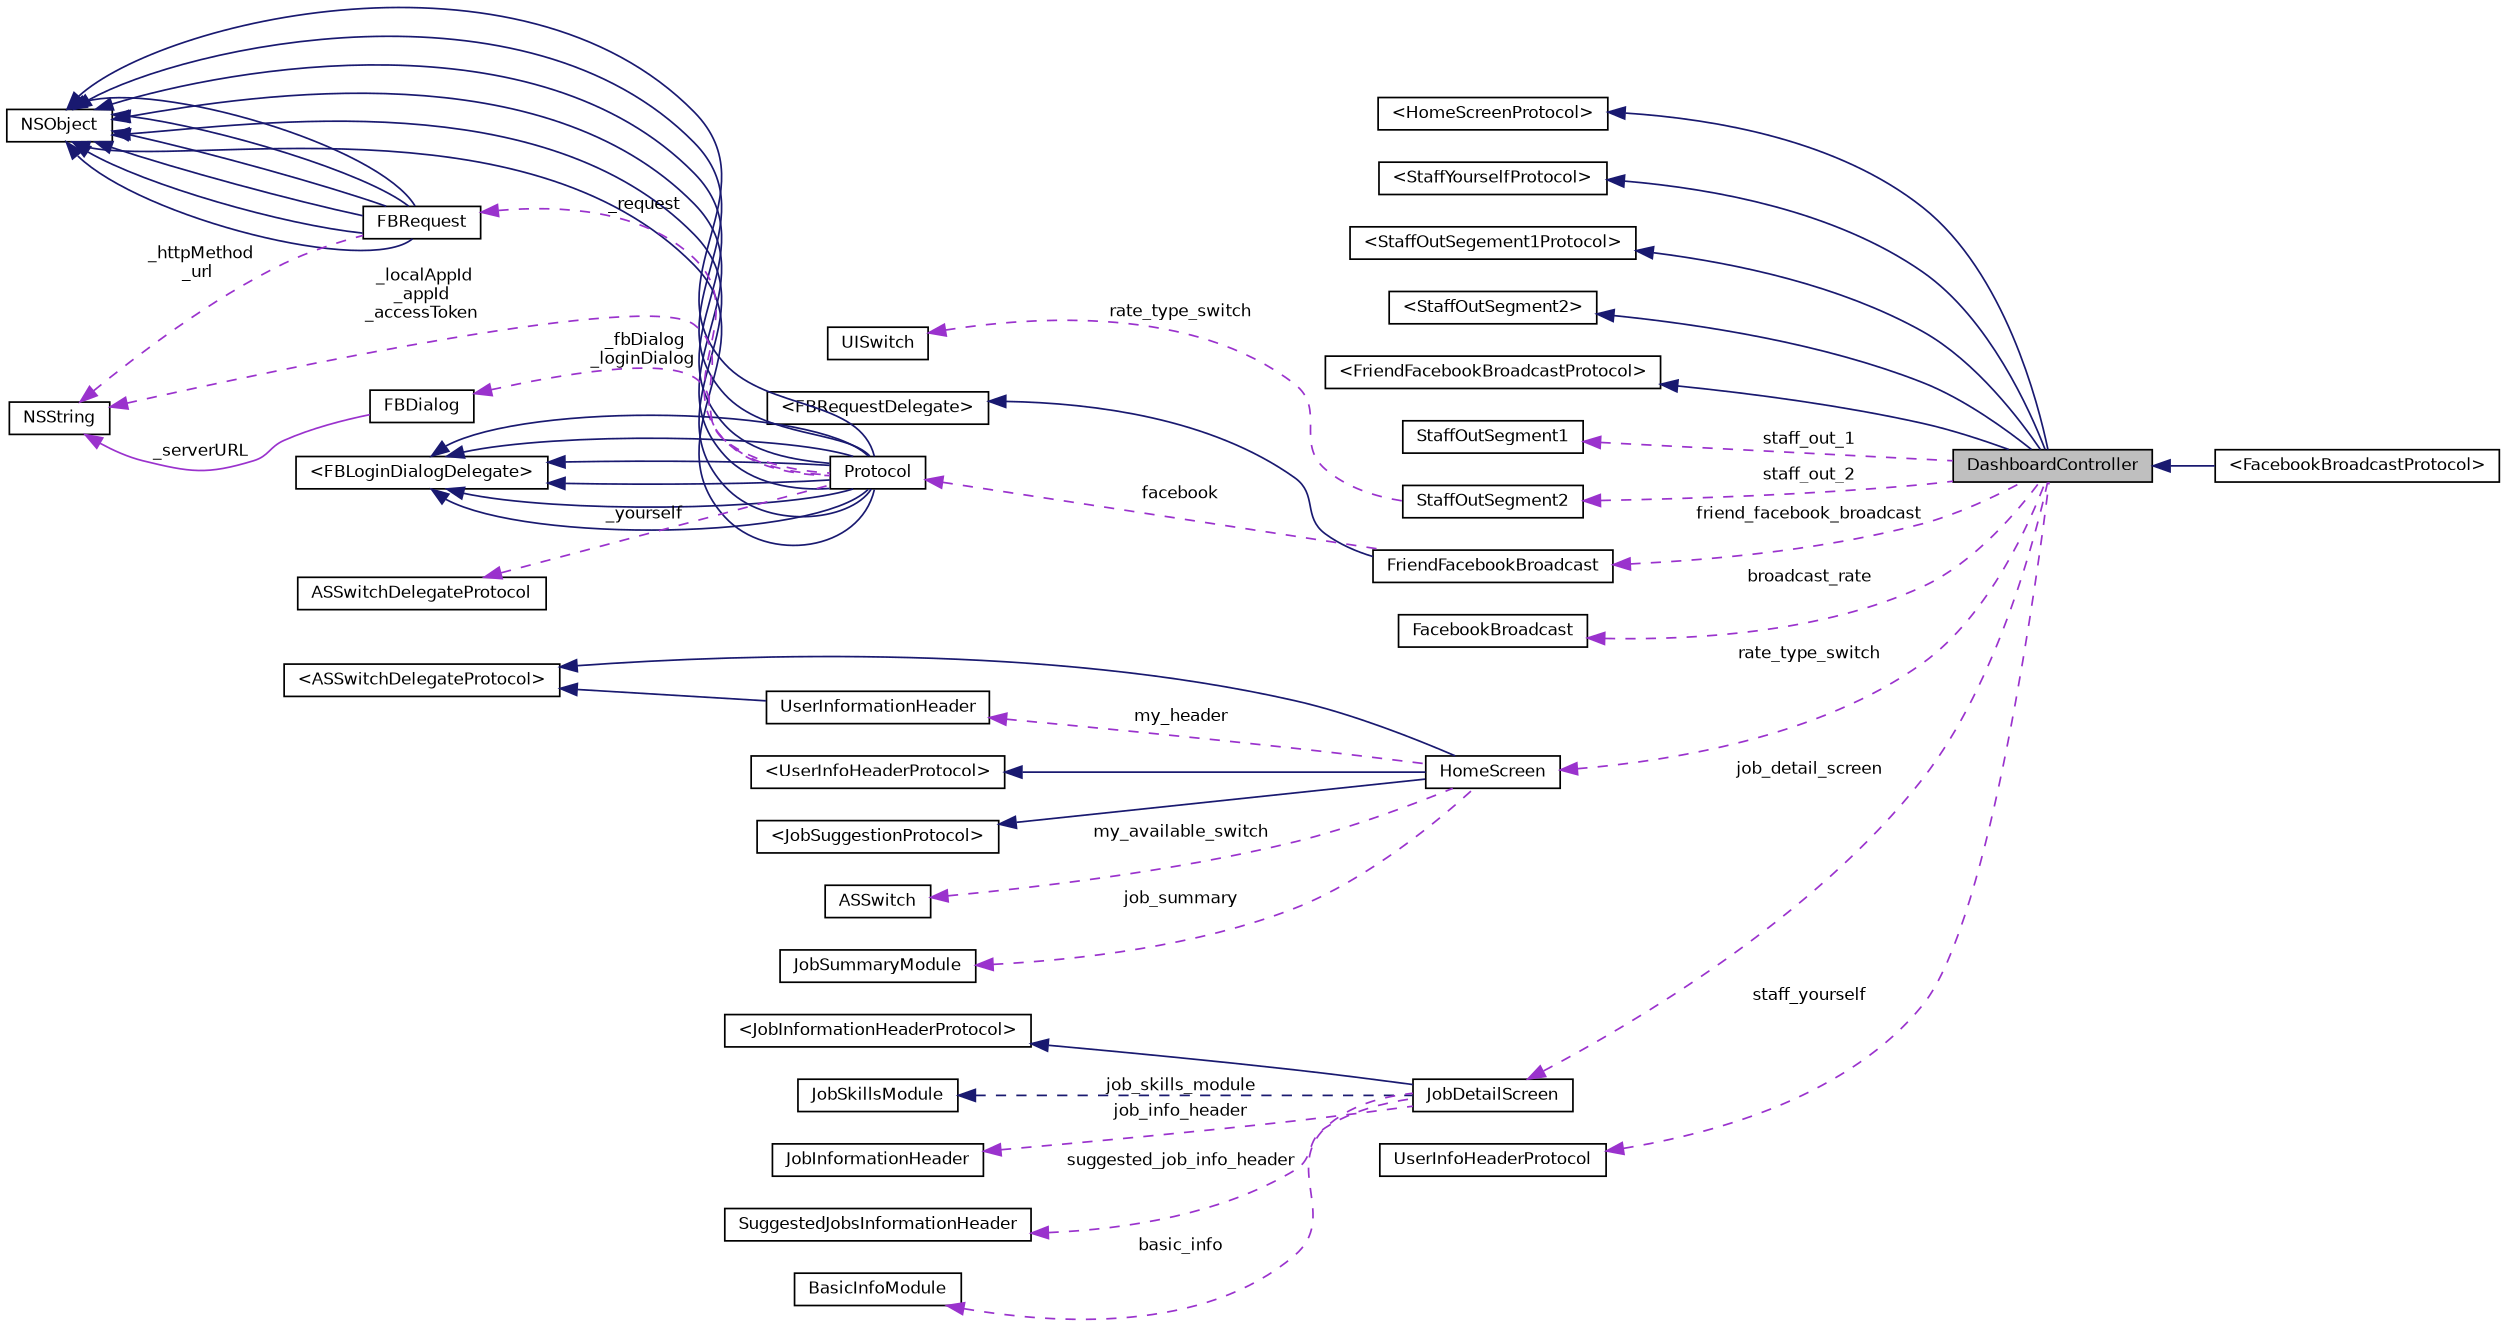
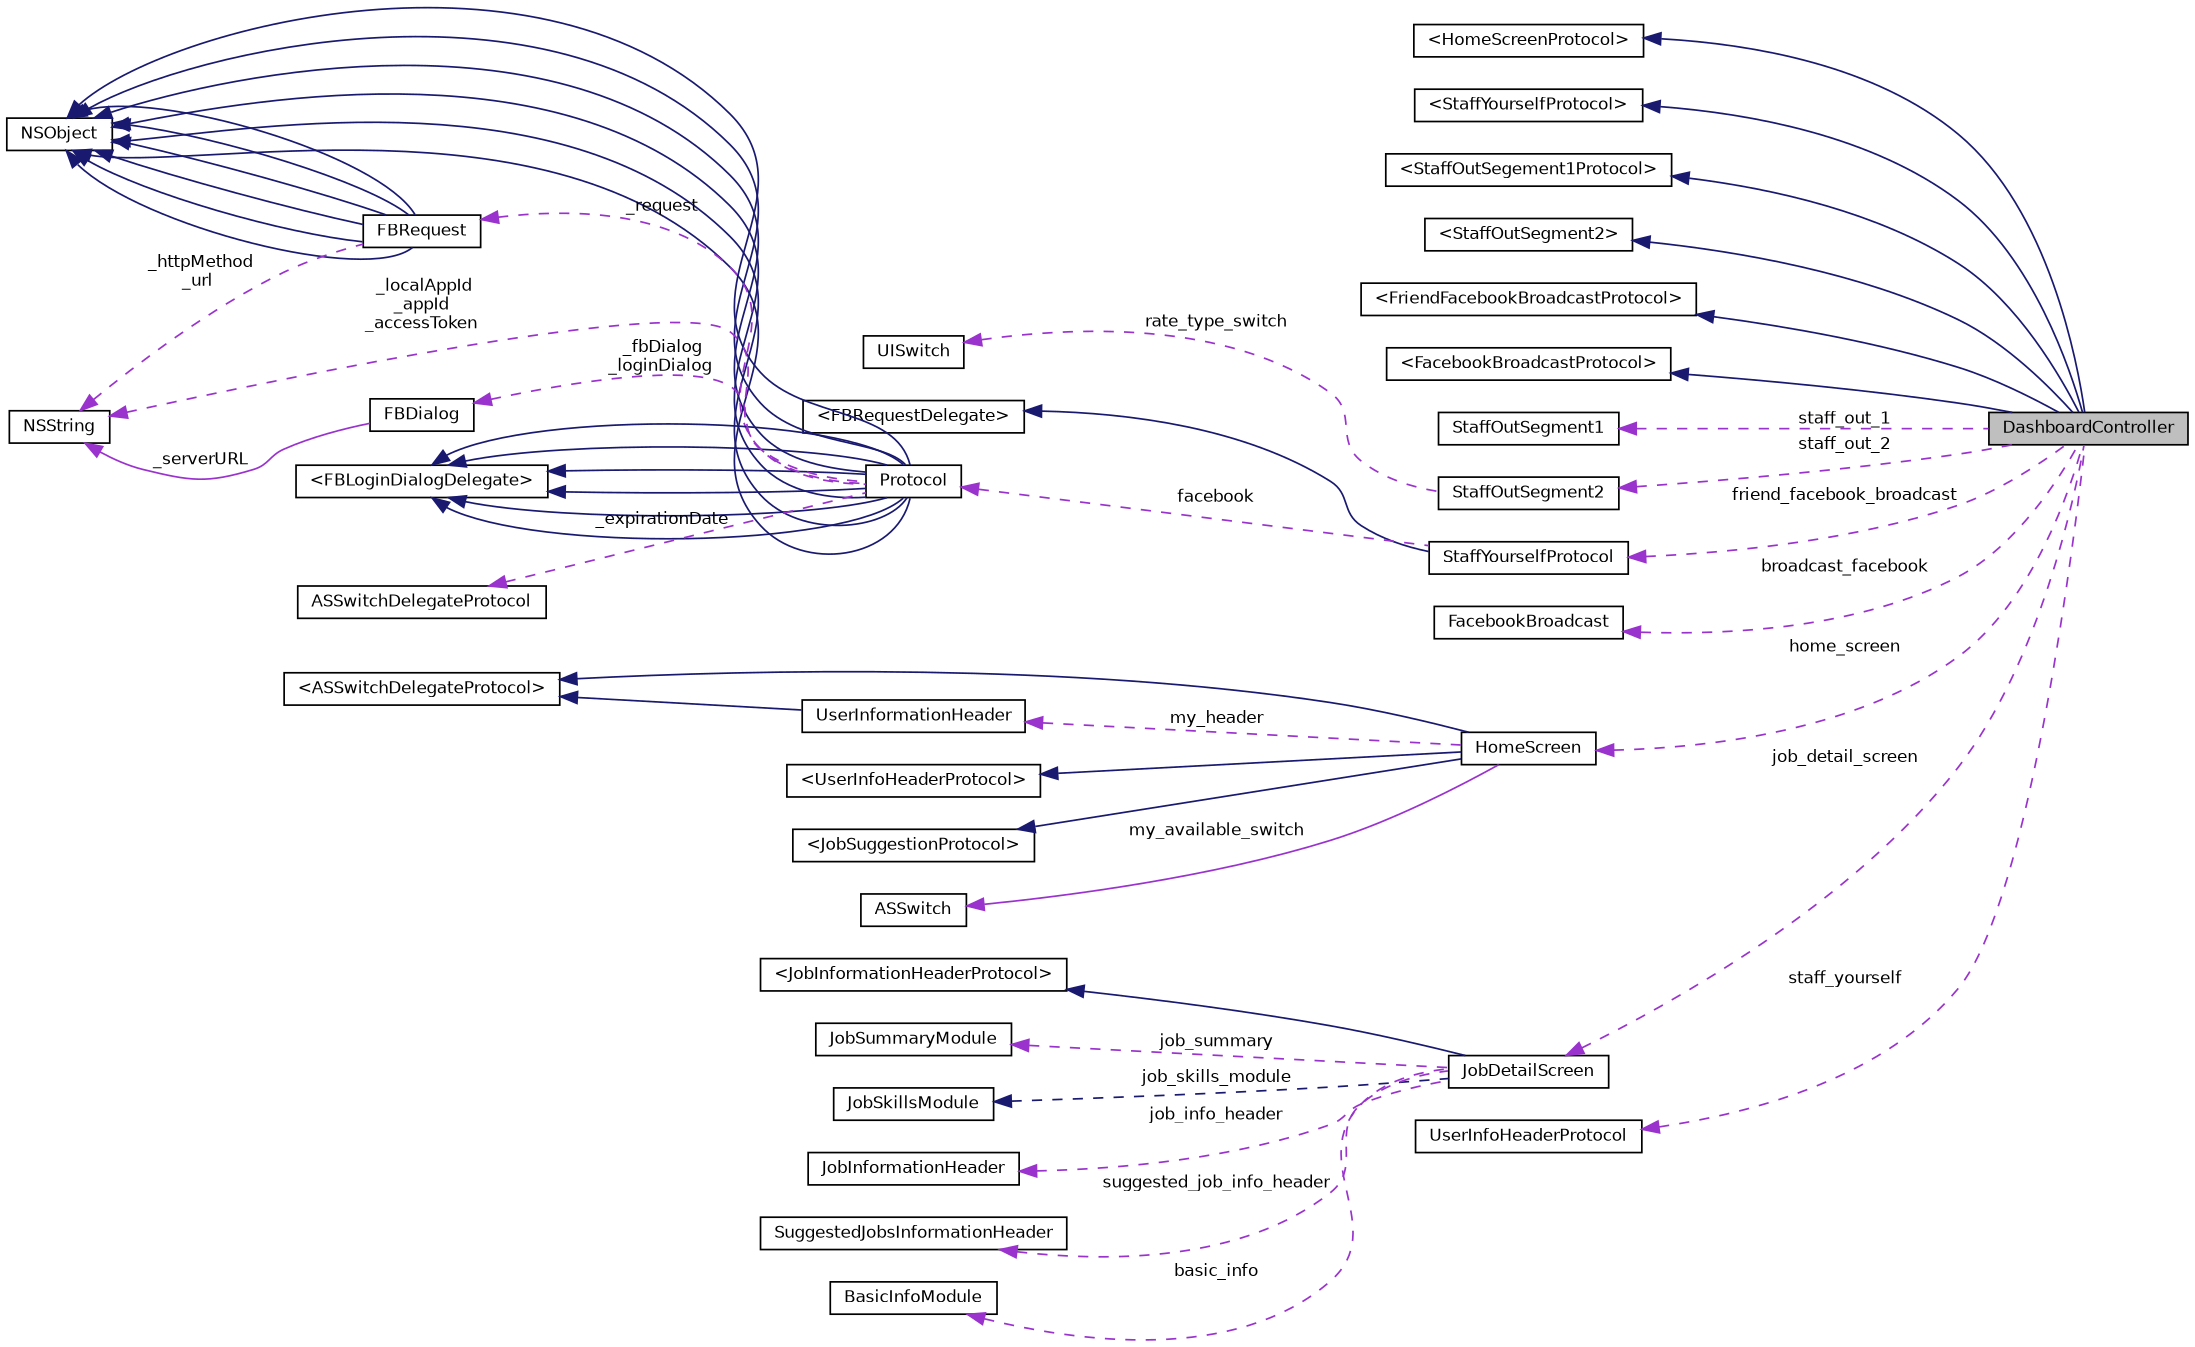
edge "<FacebookBroadcastProtocol>" -> "DashboardController": reversed
edge "Protocol" -> "ASSwitchDelegateProtocol": label " _yourself" -> " _expirationDate"
node "FriendFacebookBroadcast": label "FriendFacebookBroadcast" -> "StaffYourselfProtocol"
edge "DashboardController" -> "FacebookBroadcast": label " broadcast_rate" -> " broadcast_facebook"
edge "DashboardController" -> "HomeScreen": label " rate_type_switch" -> " home_screen"
edge "HomeScreen" -> "ASSwitch": style dashed -> solid
edge "HomeScreen" -> "JobSummaryModule": now "JobDetailScreen" -> "JobSummaryModule"
